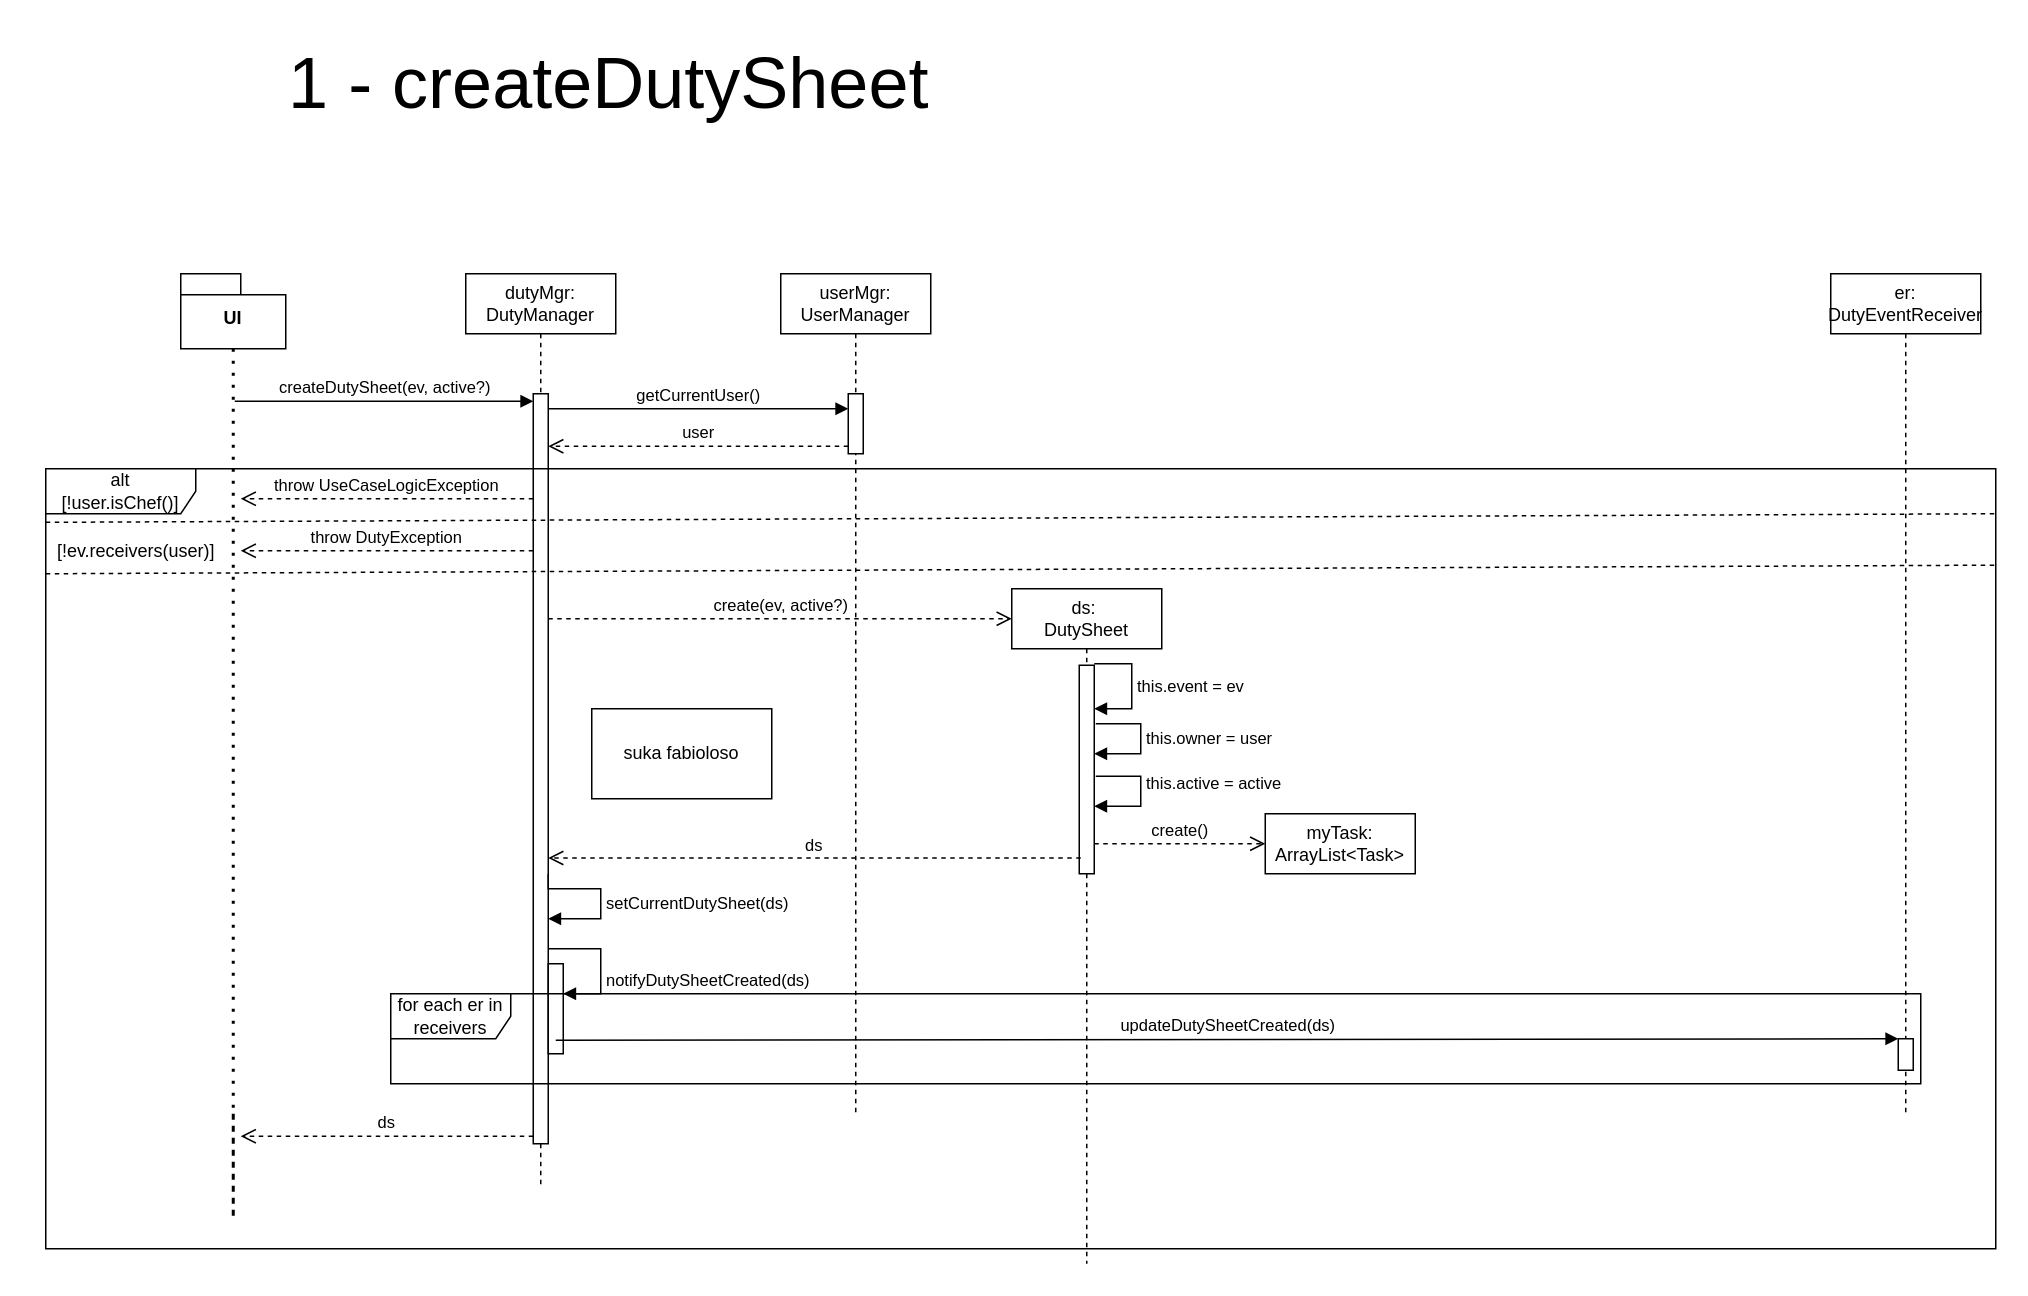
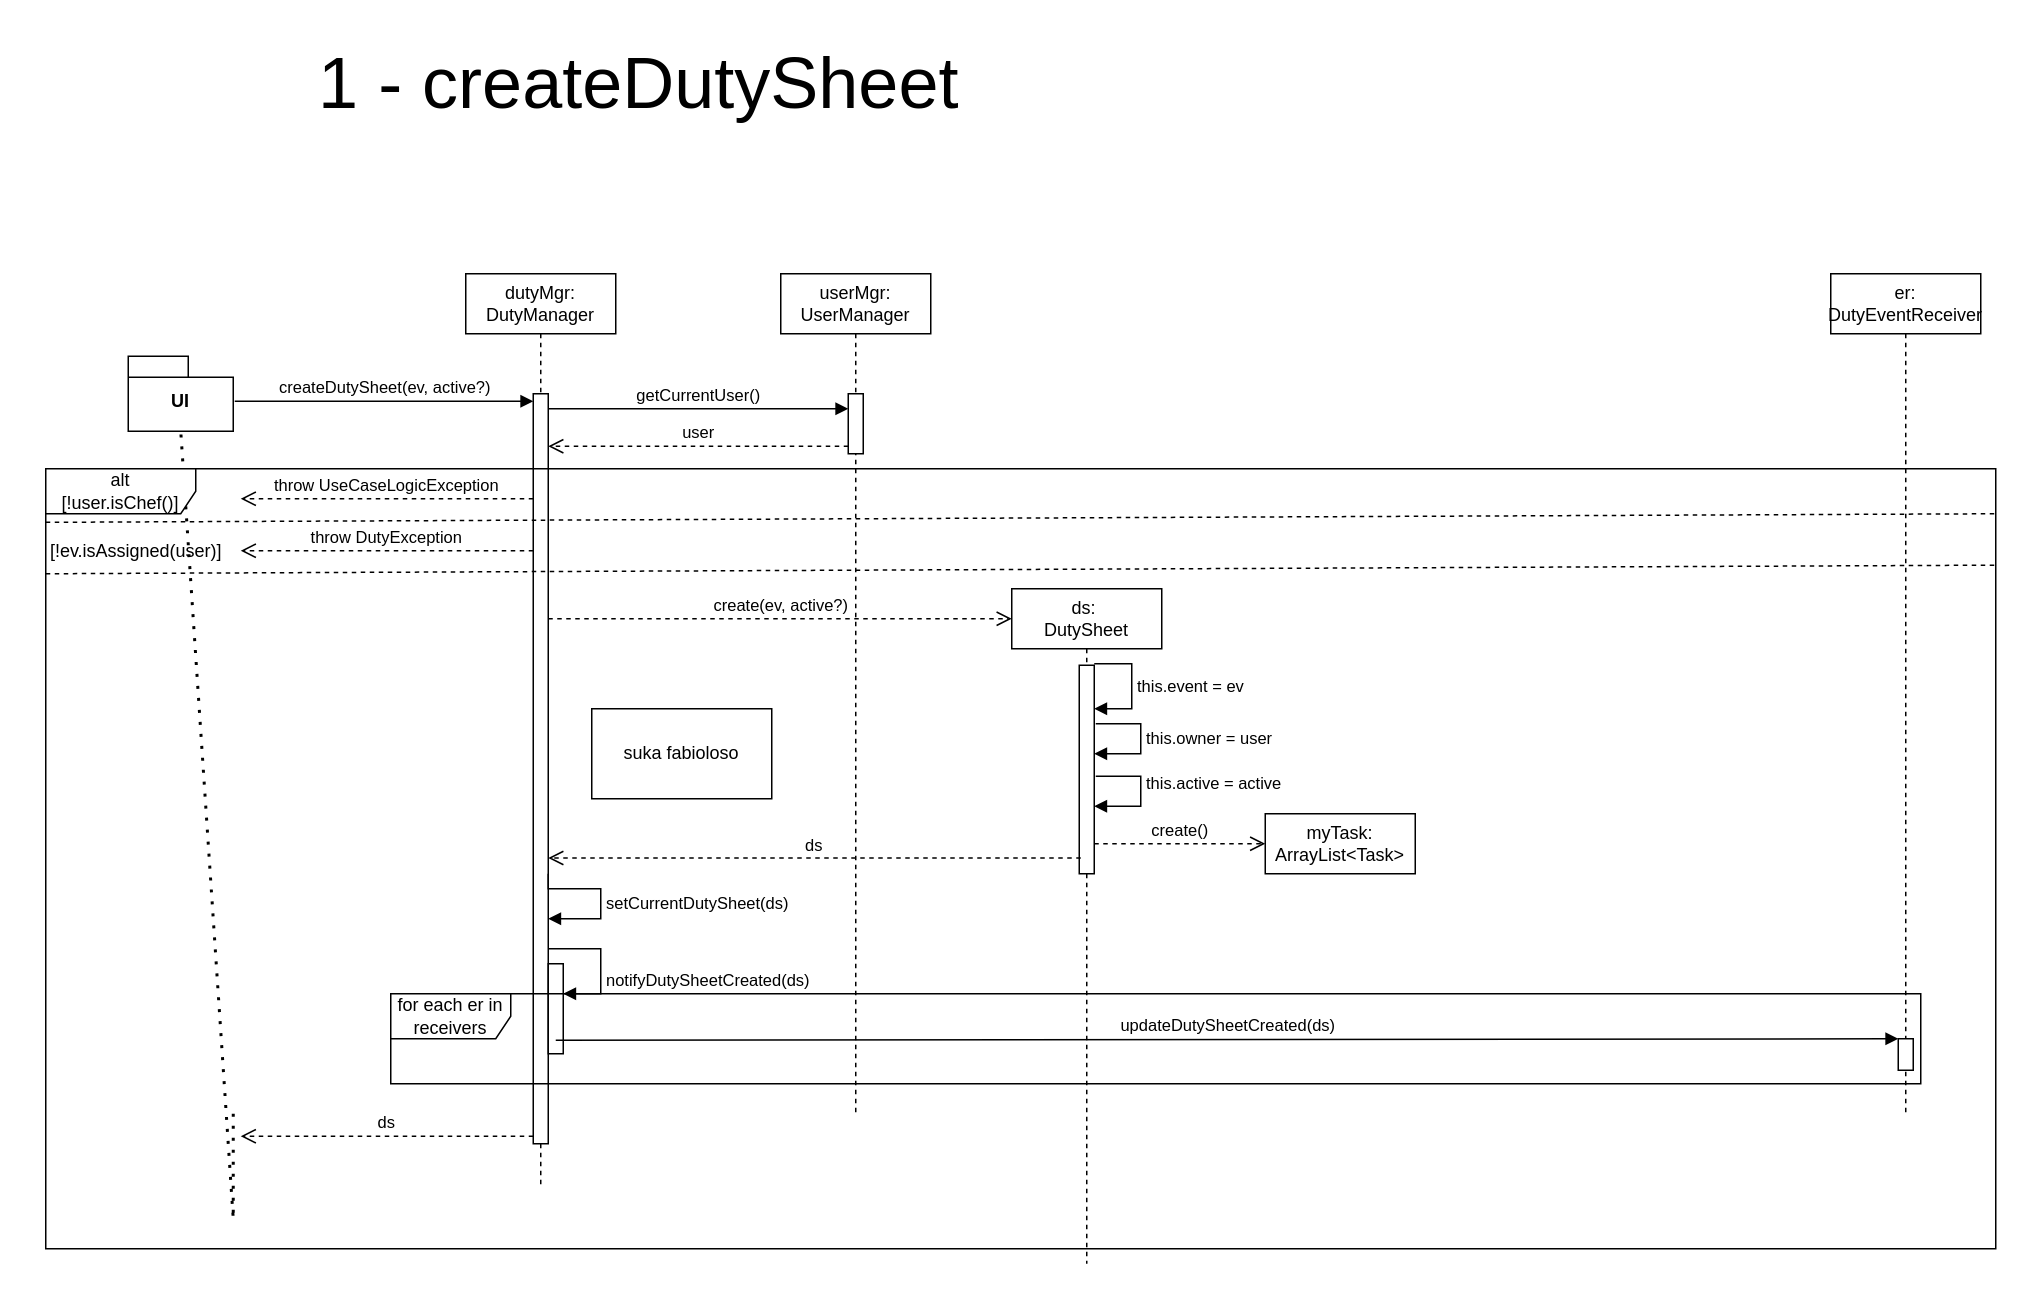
node "1 - createDutySheet": moved (608, 83) -> (638, 83)
node "UI": moved (233, 311) -> (181, 394)
node "[!ev.receivers(user)]": label "[!ev.receivers(user)]" -> "[!ev.isAssigned(user)]"
